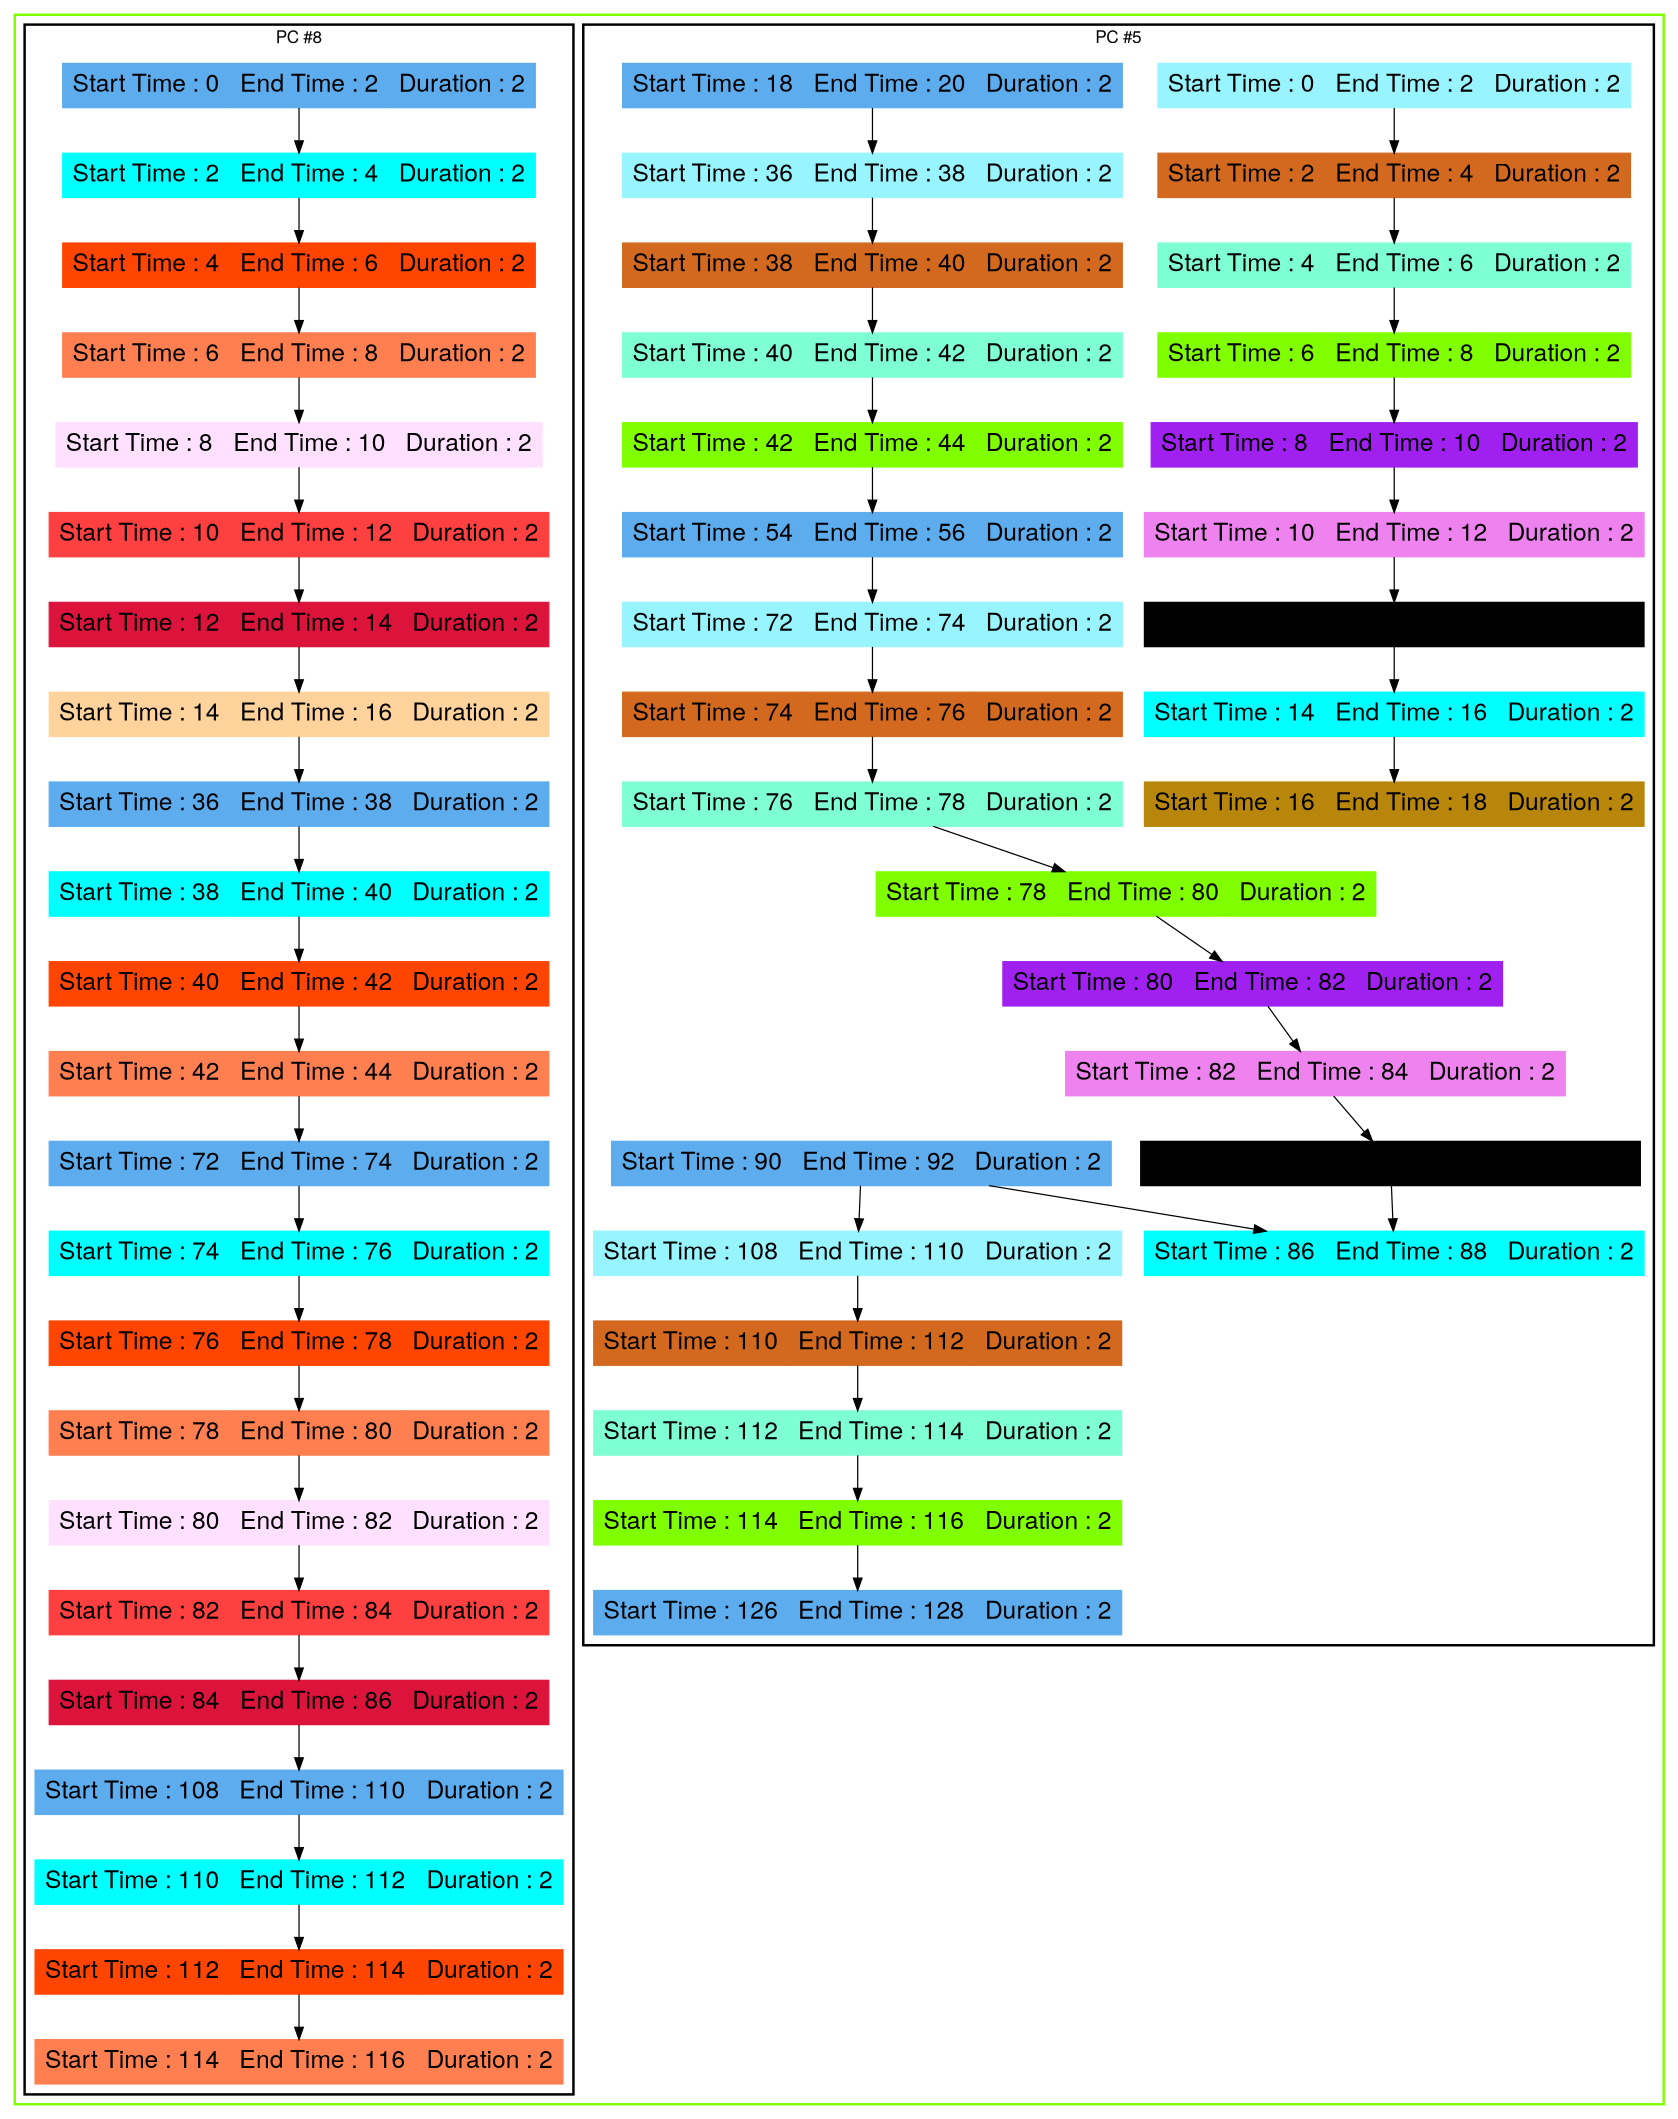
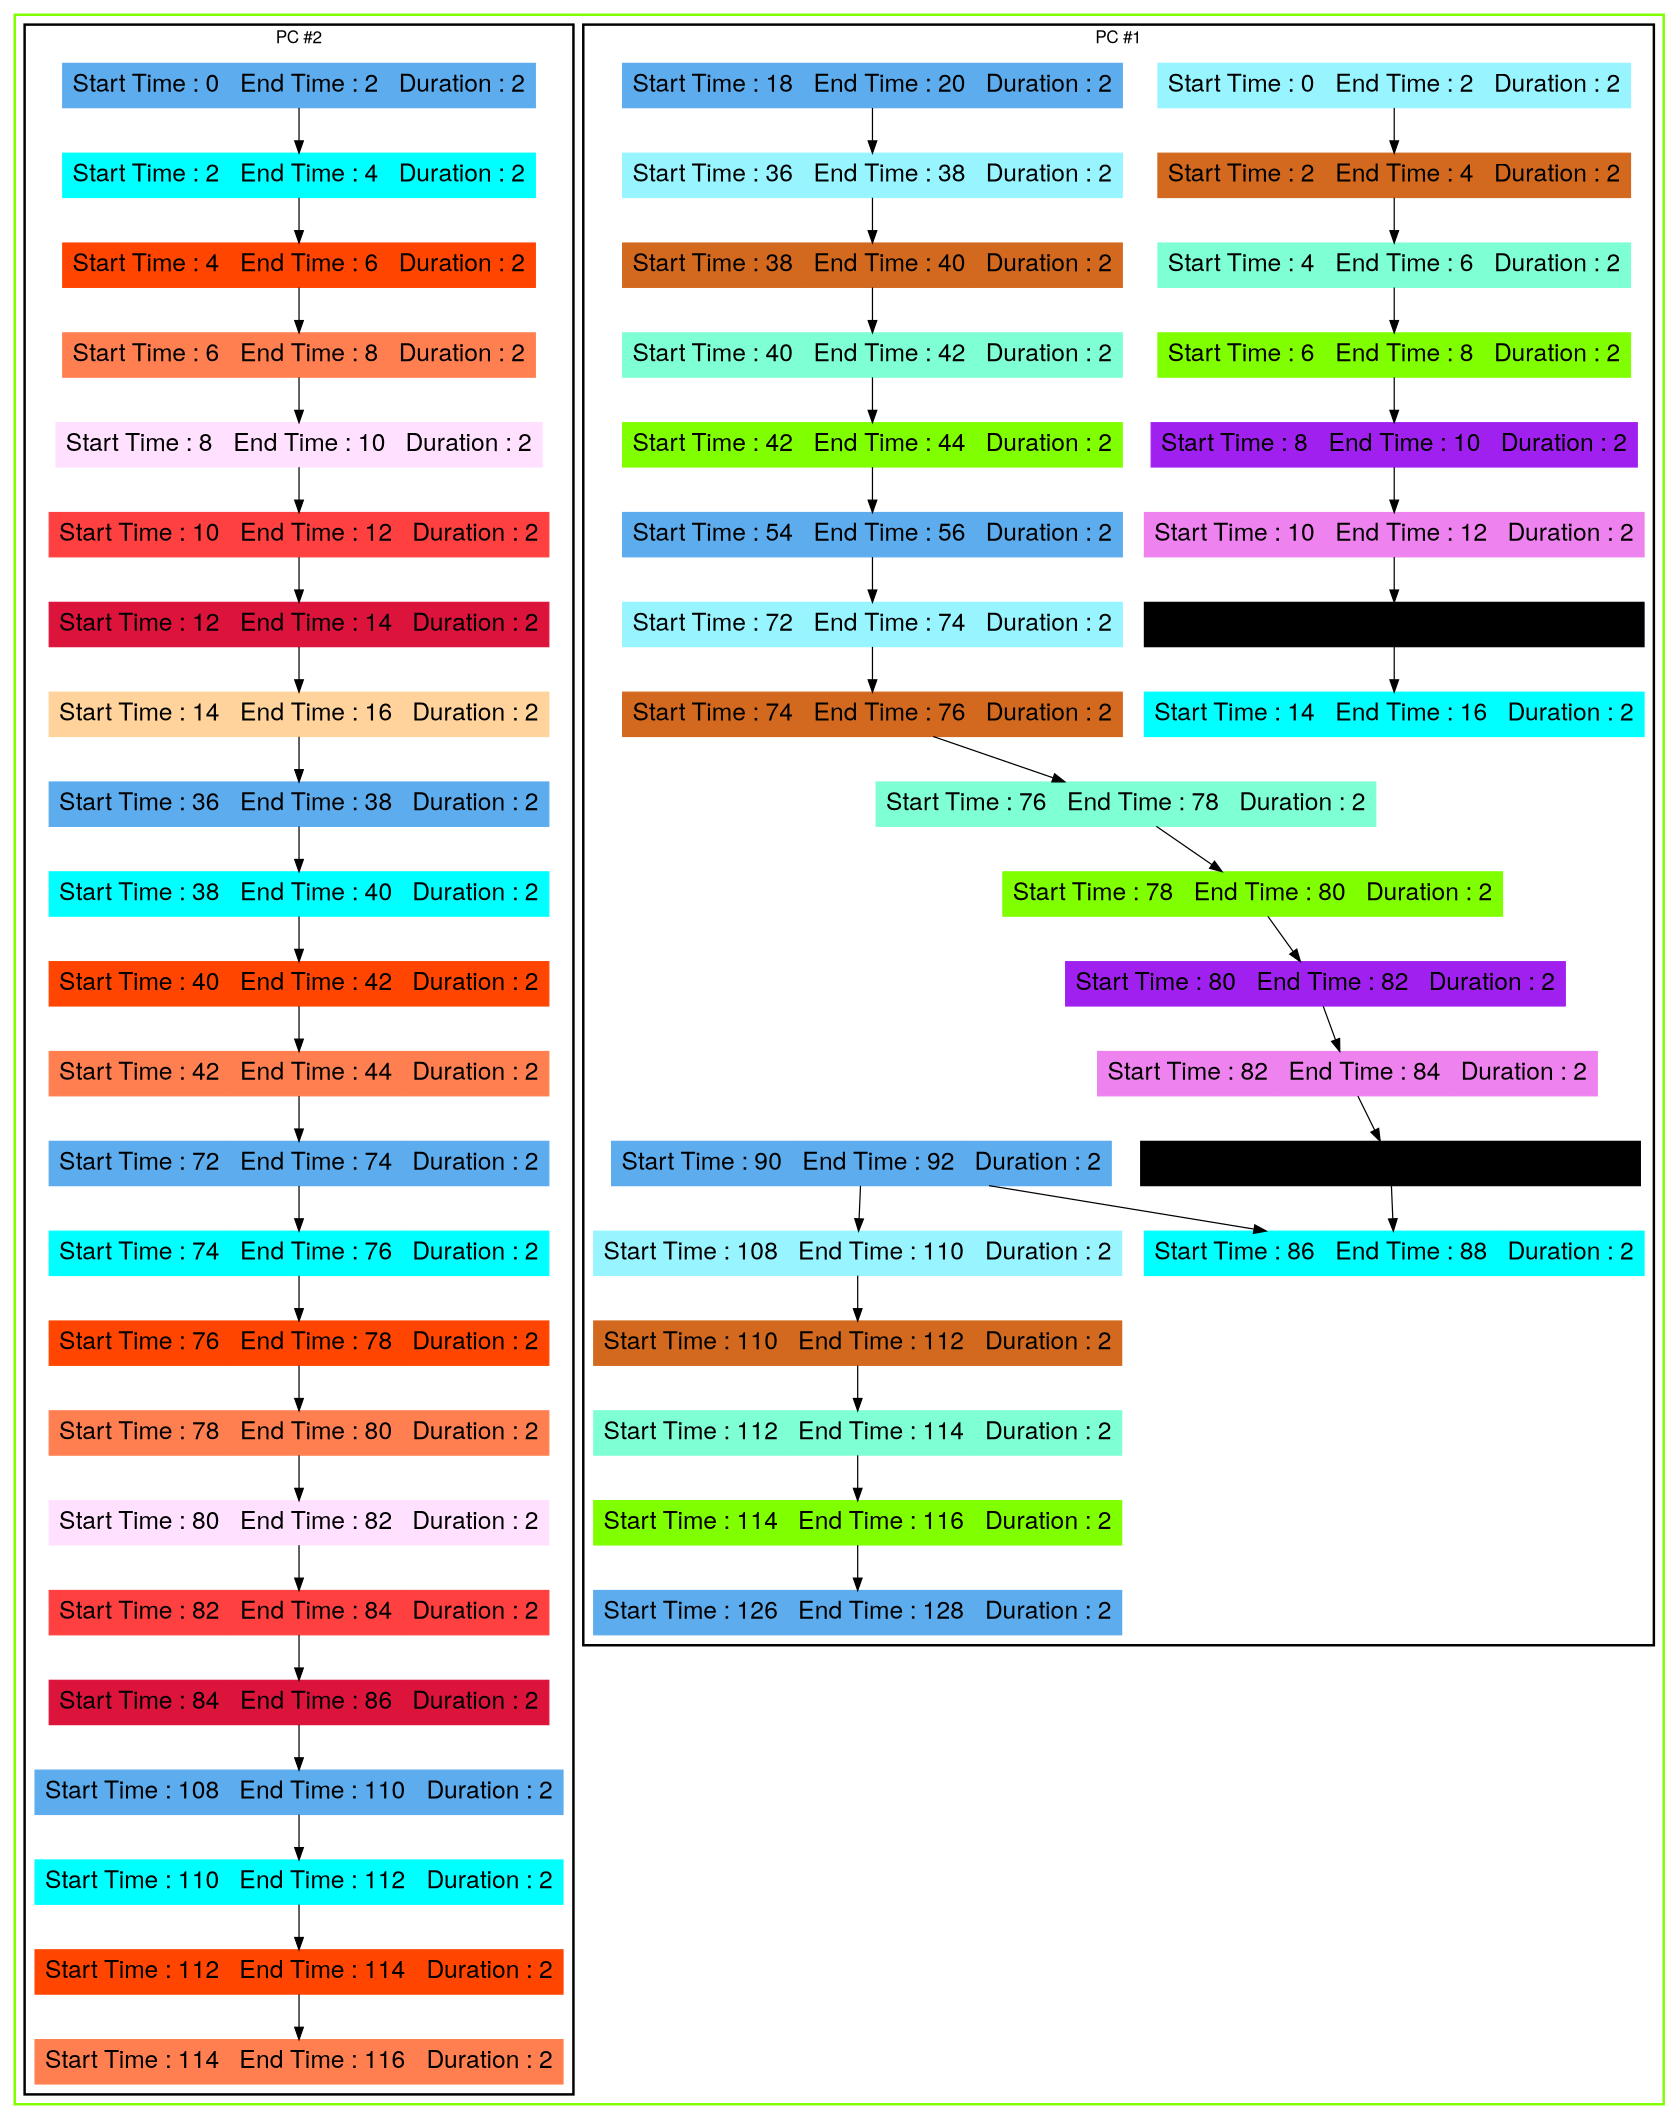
cluster "PC #8": label "PC #8" -> "PC #2"
cluster "PC #5": label "PC #5" -> "PC #1"
node "Start Time : 16": removed
